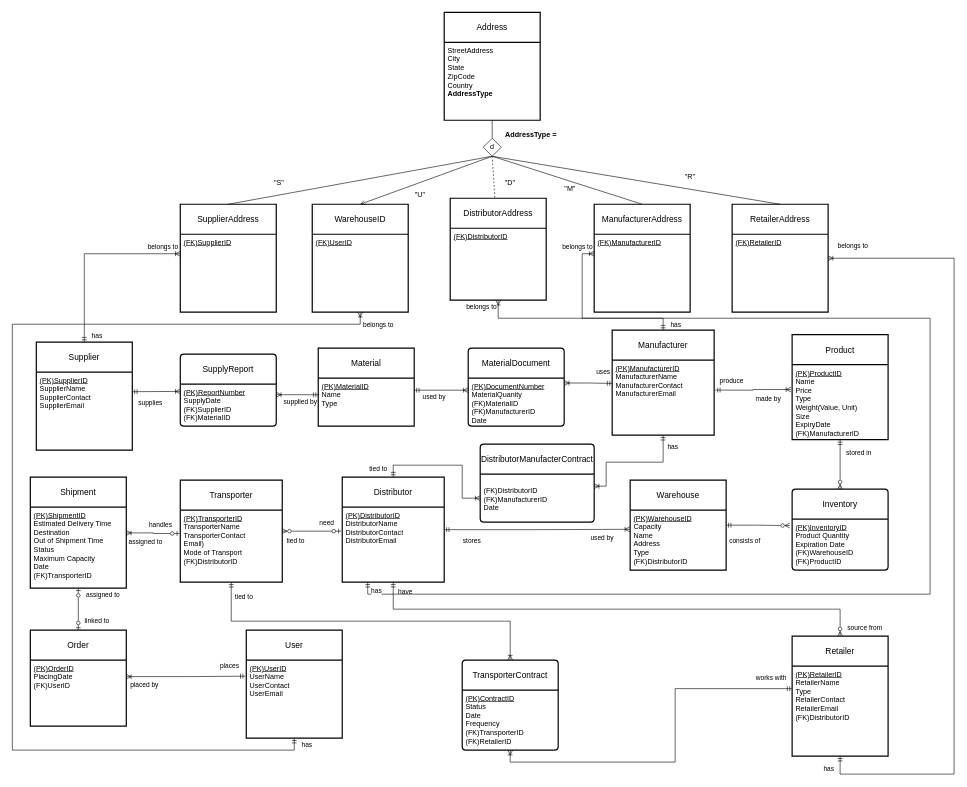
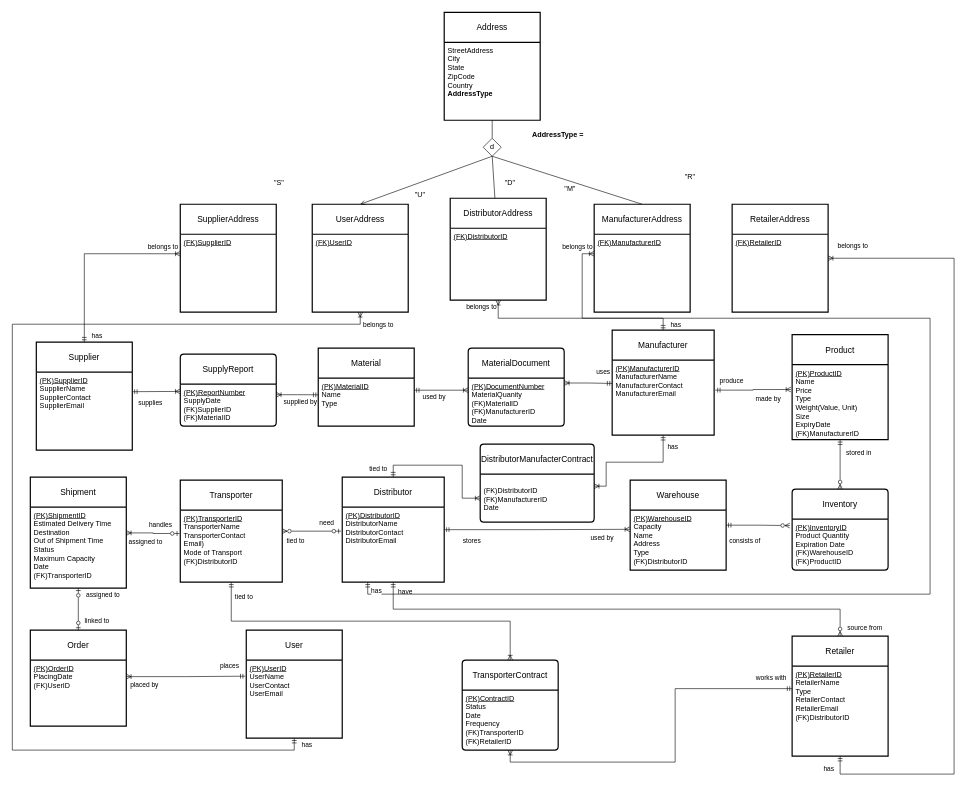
node "AddressType =": moved (537, 138) -> (564, 138)
edge "d" -- "DistributorAddress": style dashed -> solid
edge "d" -- "SupplierAddress": removed
edge "d" -- "RetailerAddress": removed
node "WarehouseID": label "WarehouseID" -> "UserAddress"
